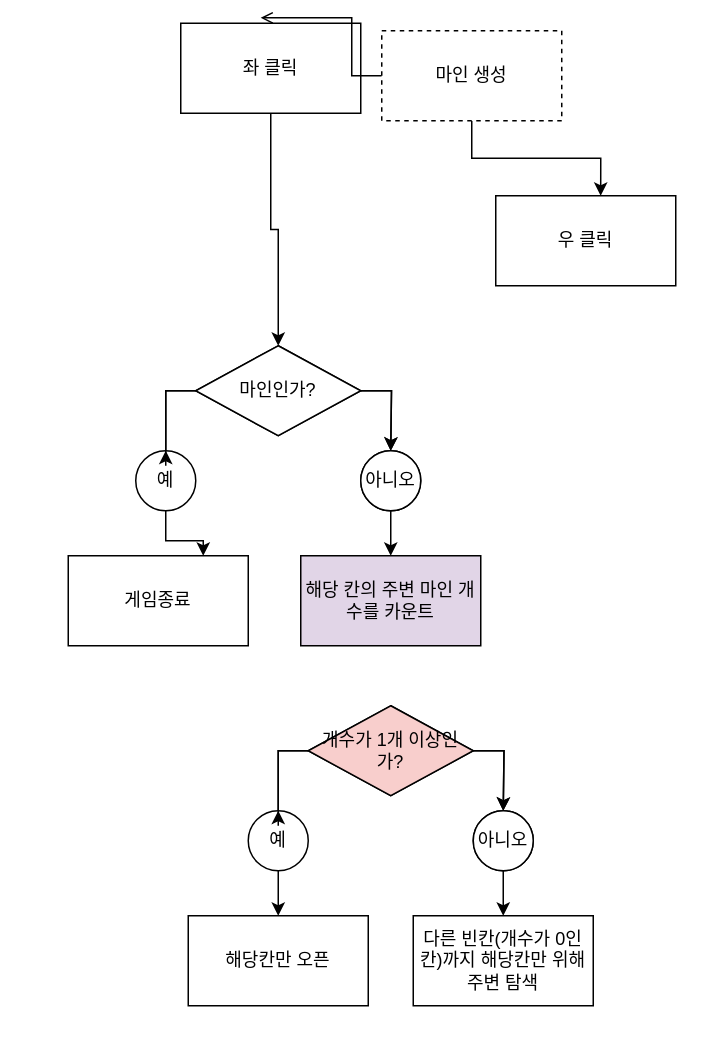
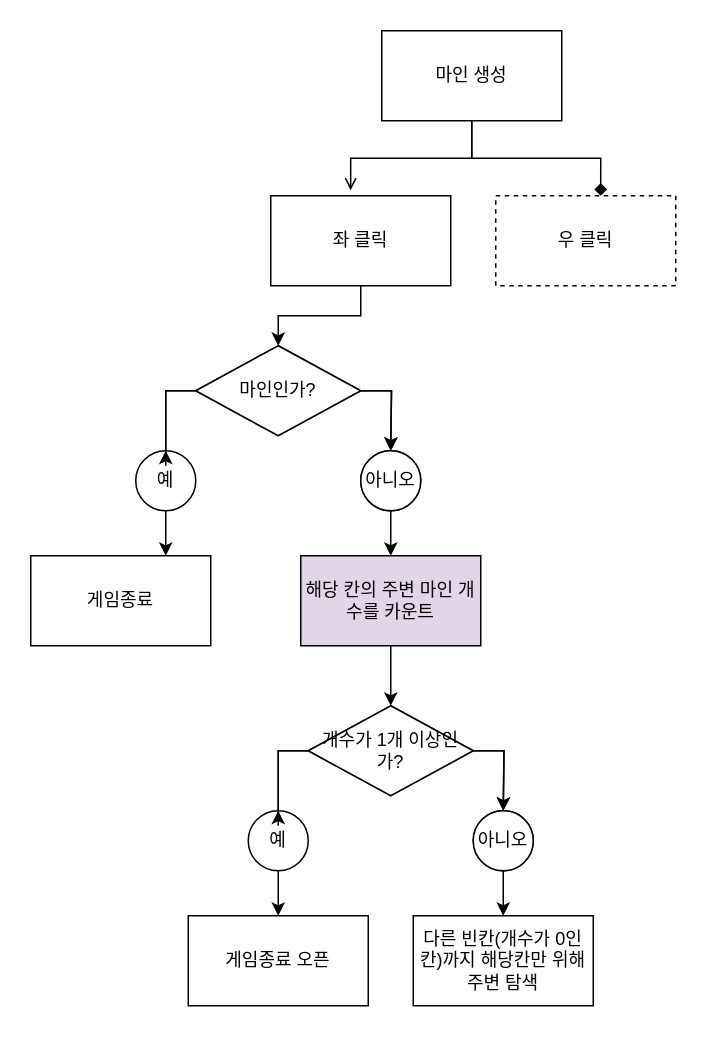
node "좌 클릭": moved (271, 68) -> (361, 241)
node "마인 생성": style dashed -> solid
edge "마인 생성" -> "우 클릭": arrowhead classic -> diamond
node "우 클릭": style solid -> dashed
node "게임종료": moved (158, 601) -> (121, 601)
edge "해당 칸의 주변 마인 개수를 카운트" -> "개수가 1개 이상인가?": added
node "개수가 1개 이상인가?": fillcolor #f8cecc -> #ffffff
node "해당칸만 오픈": label "해당칸만 오픈" -> "게임종료 오픈"
